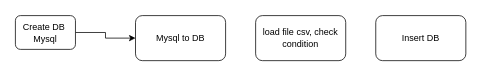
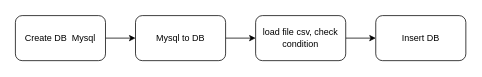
node "Create DB Mysql": size 60x34 -> 90x45
edge "Mysql to DB" -> "load file csv, check condition": added
edge "load file csv, check condition" -> "Insert DB": added
